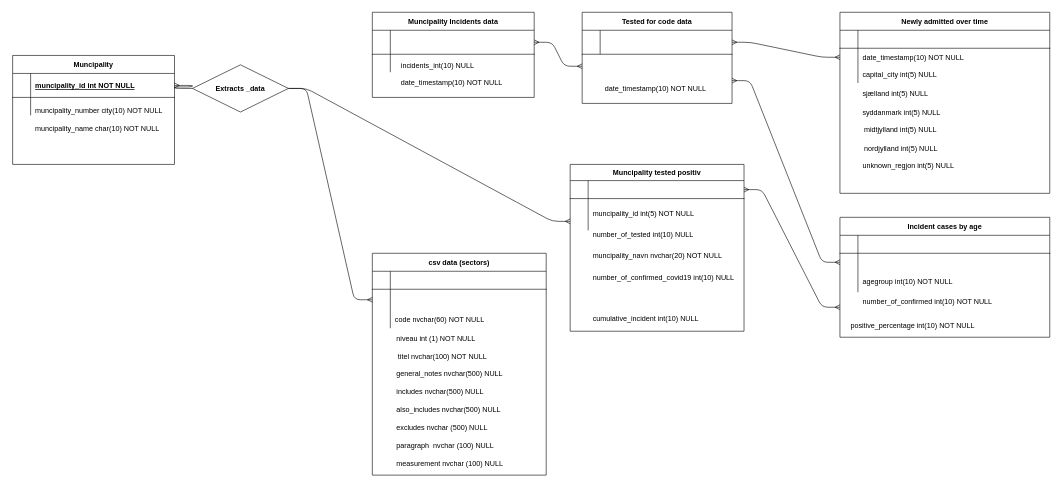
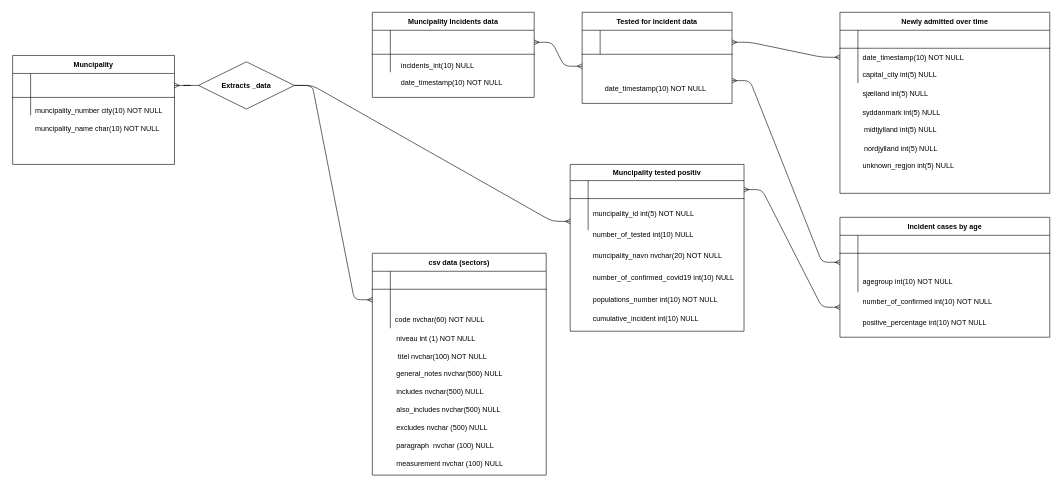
node "Tested for code data": label "Tested for code data" -> "Tested for incident data"
node "muncipality_id int NOT NULL": removed
node "Extracts _data": moved (240, 89) -> (246, 86)
node "populations_number int(10) NOT NULL": added
node "positive_percentage int(10) NOT NULL": moved (927, 326) -> (939, 323)
